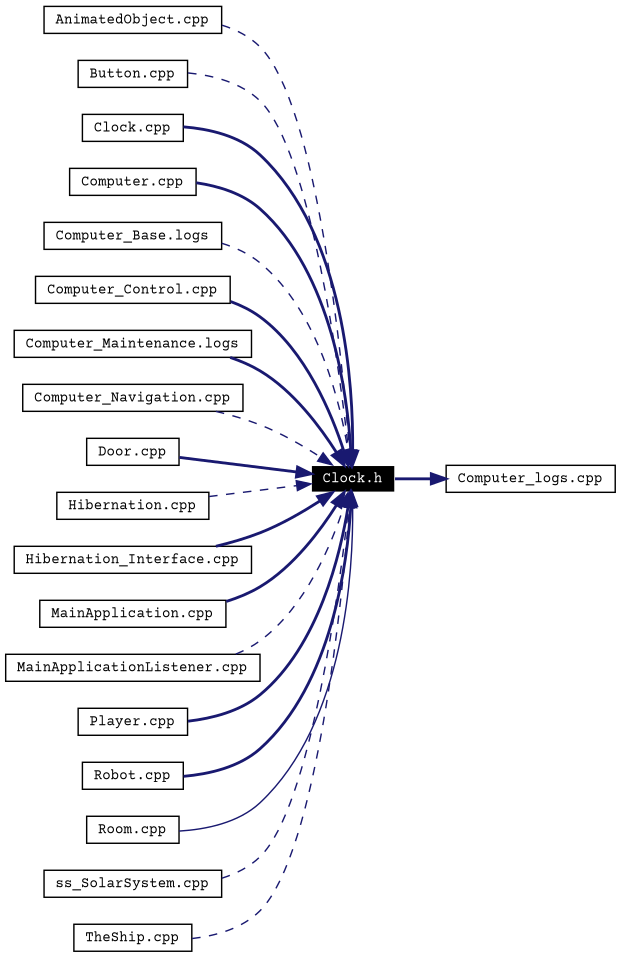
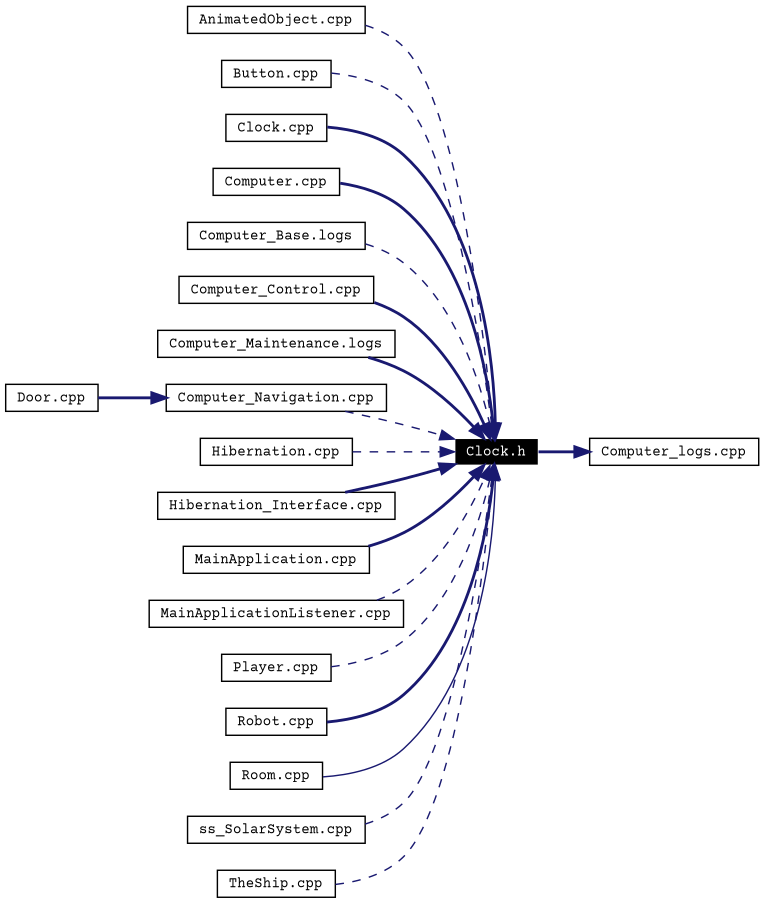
edge "Door.cpp" -> "Clock.h": now "Door.cpp" -> "Computer_Navigation.cpp"
edge "Player.cpp" -> "Clock.h": style bold -> dashed
